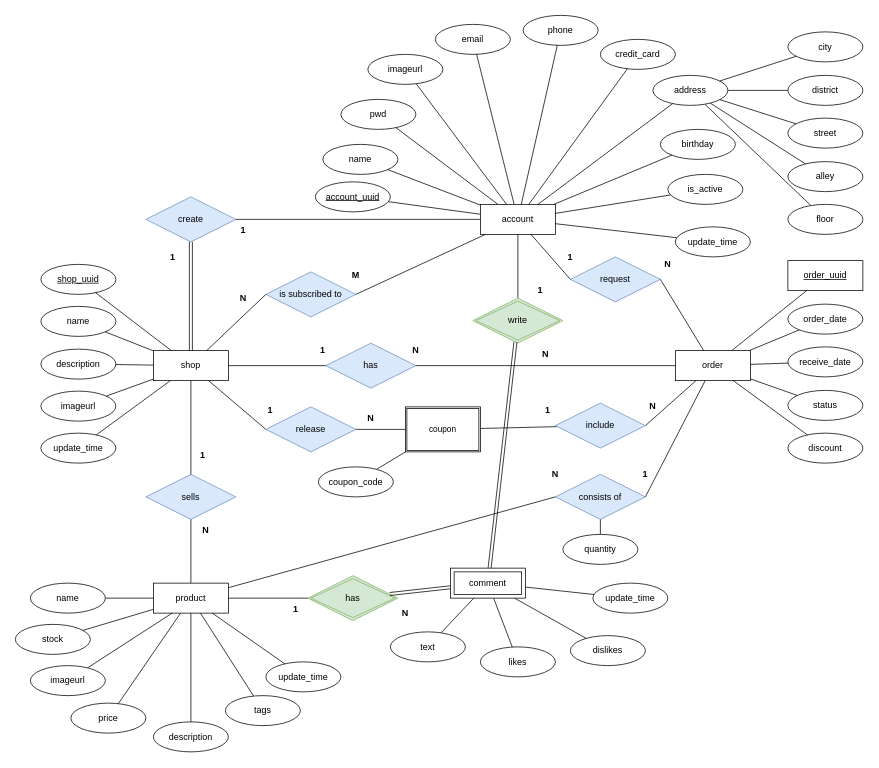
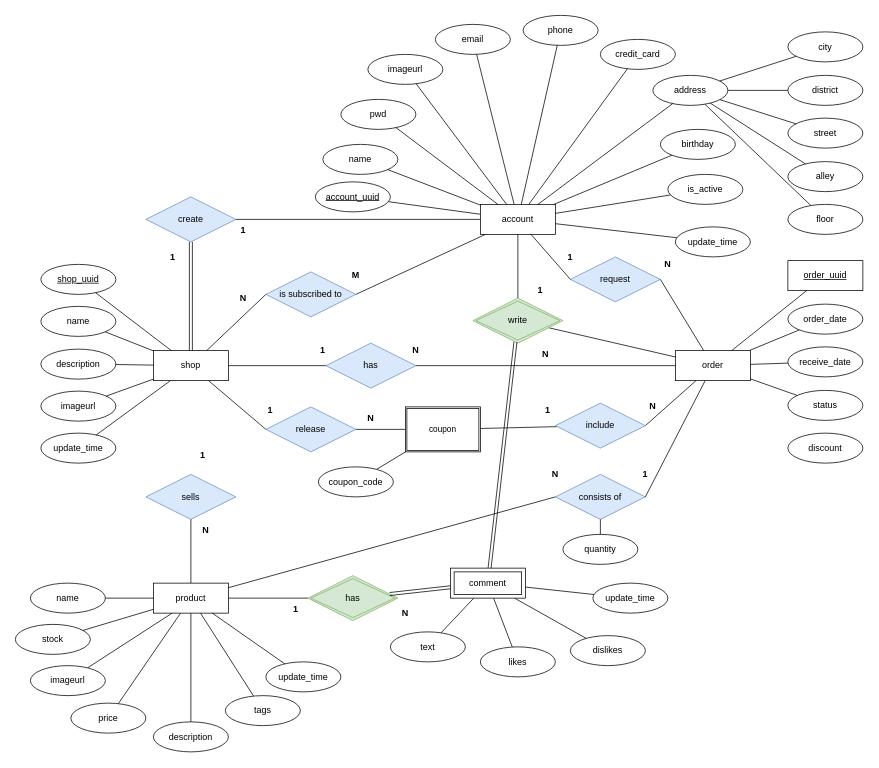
edge "order" -- "discount": now "order" -- "write"
edge "shop" -- "sells": removed
